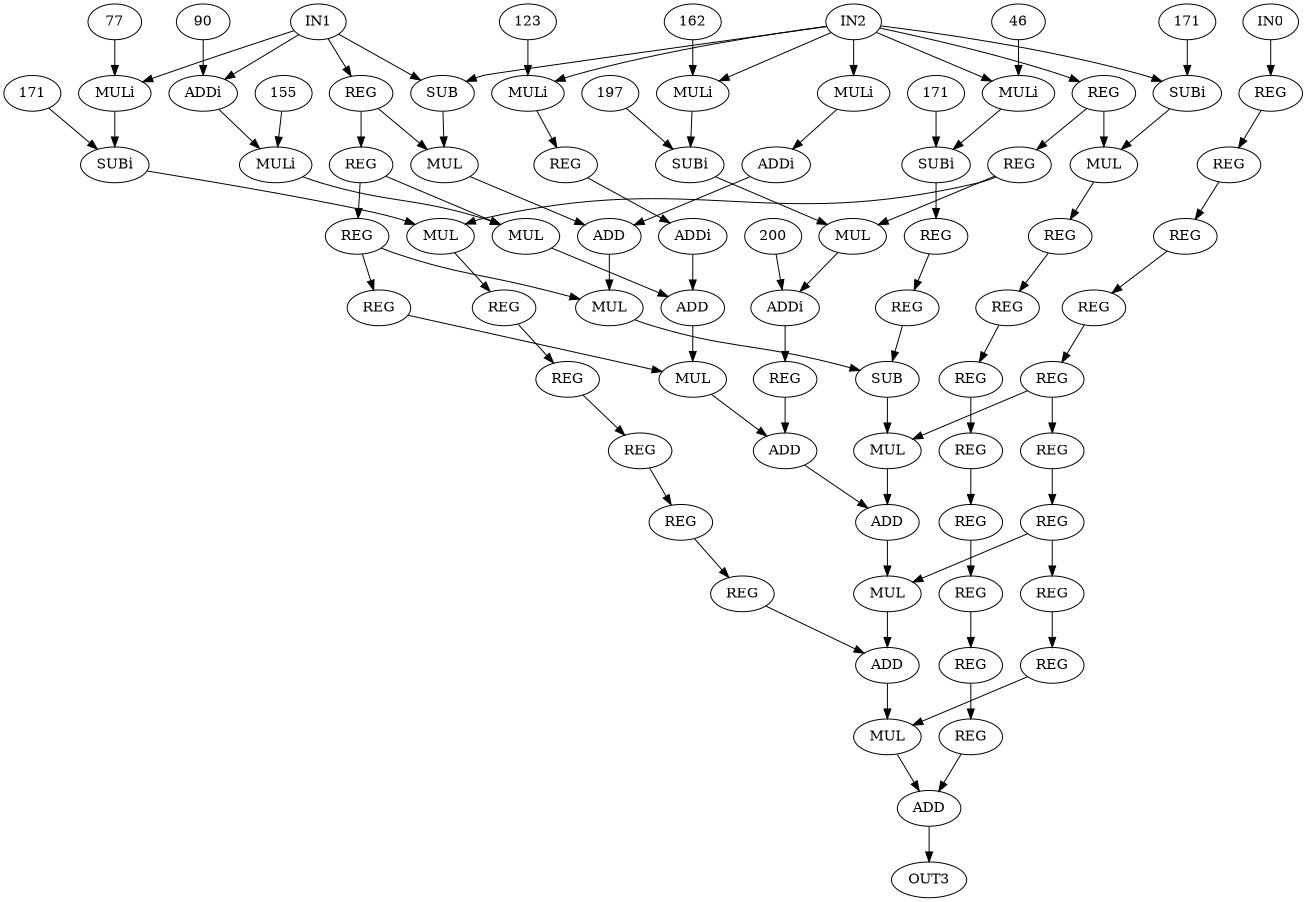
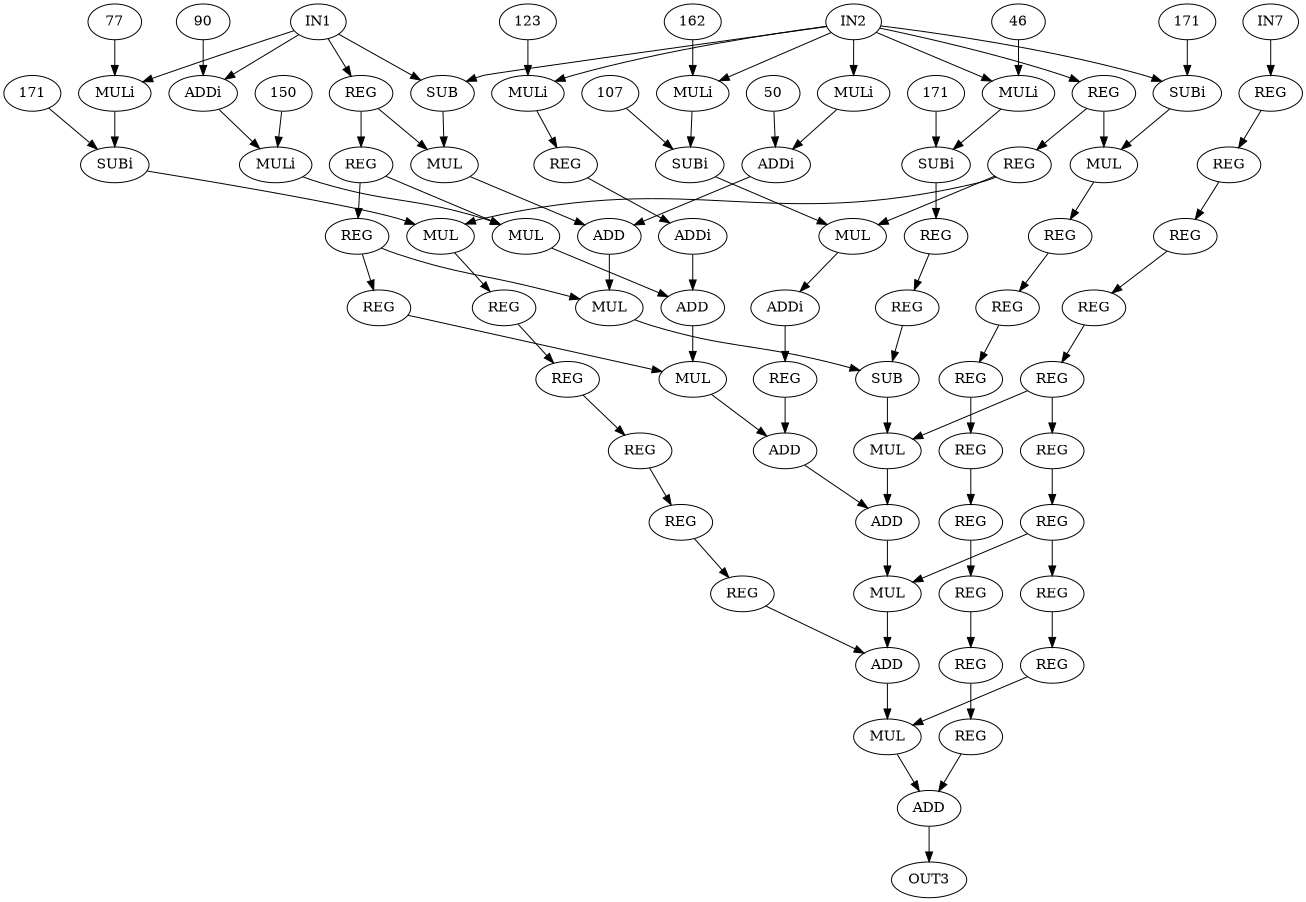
node "IN0": label "IN0" -> "IN7"
node "155": label "155" -> "150"
node "197": label "197" -> "107"
node "50": added
node "200": removed
